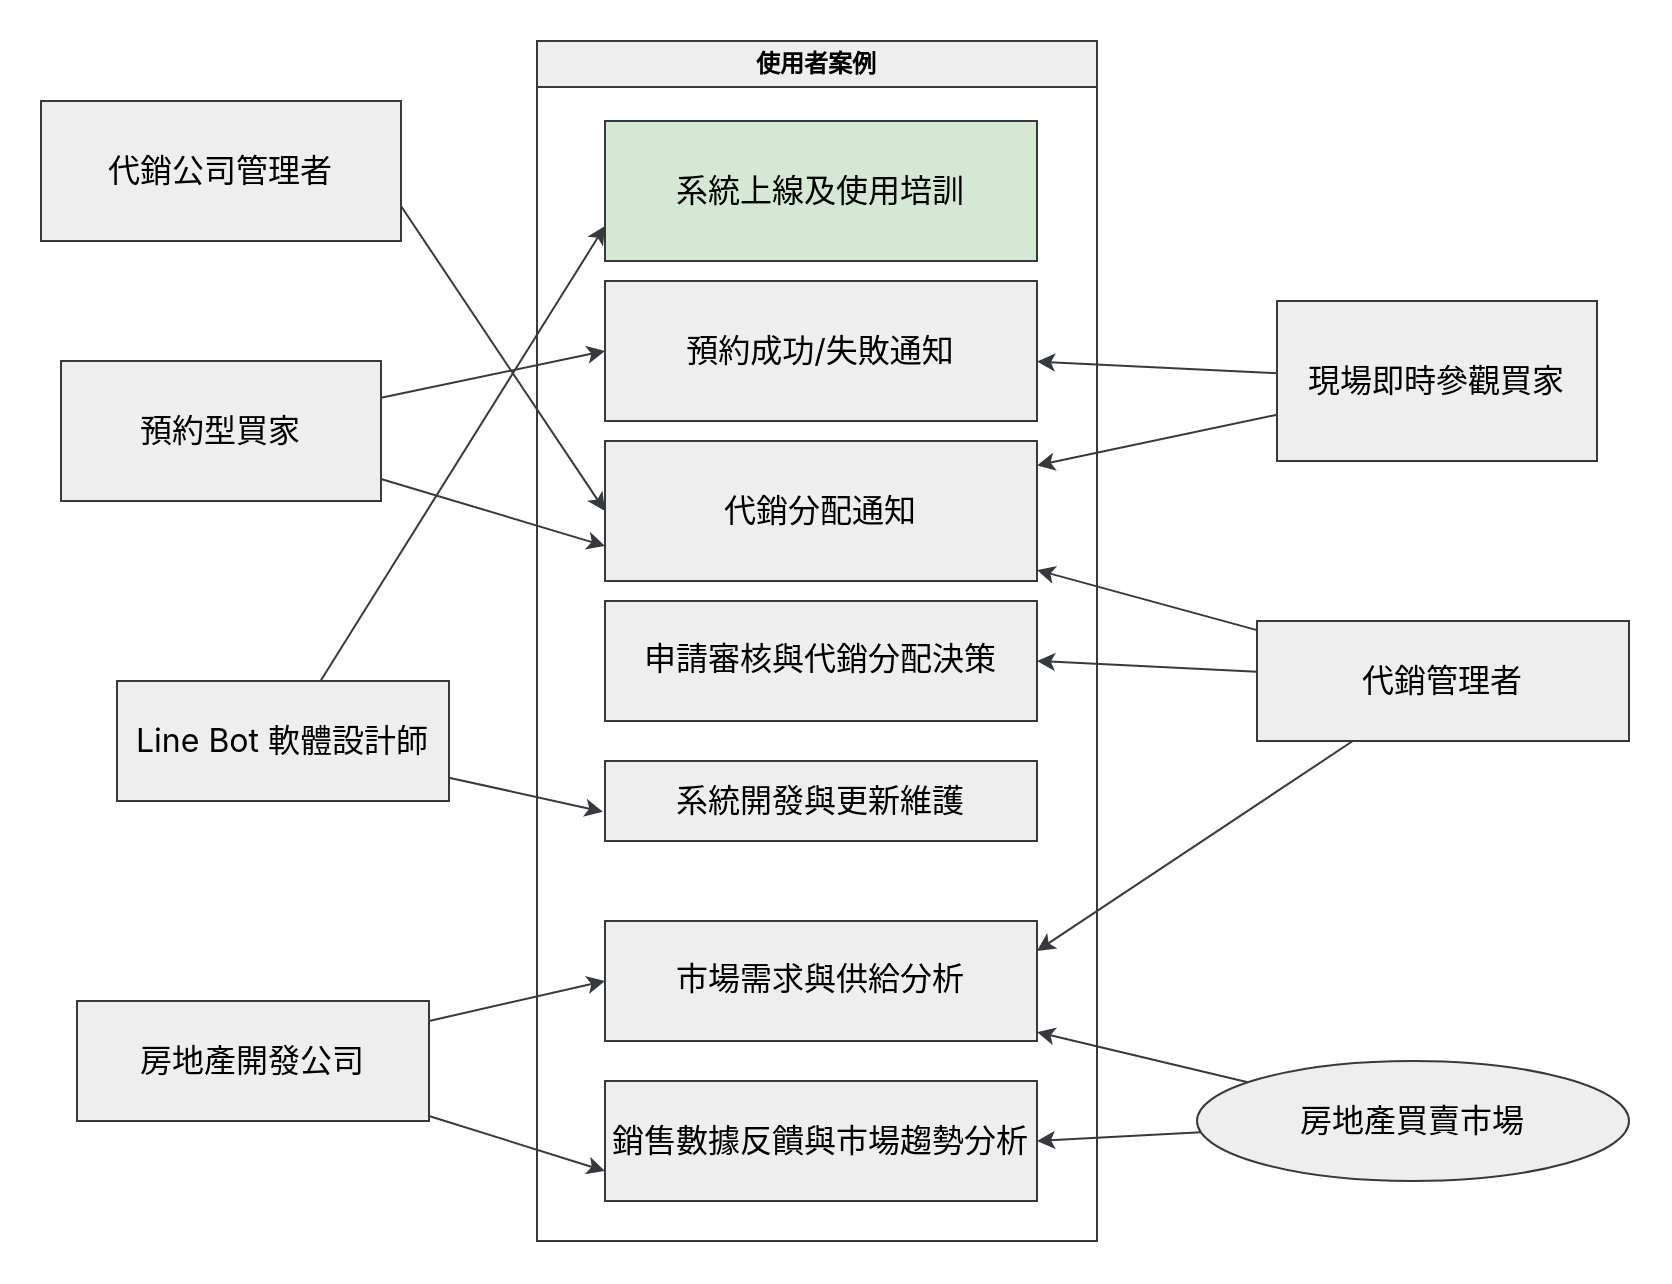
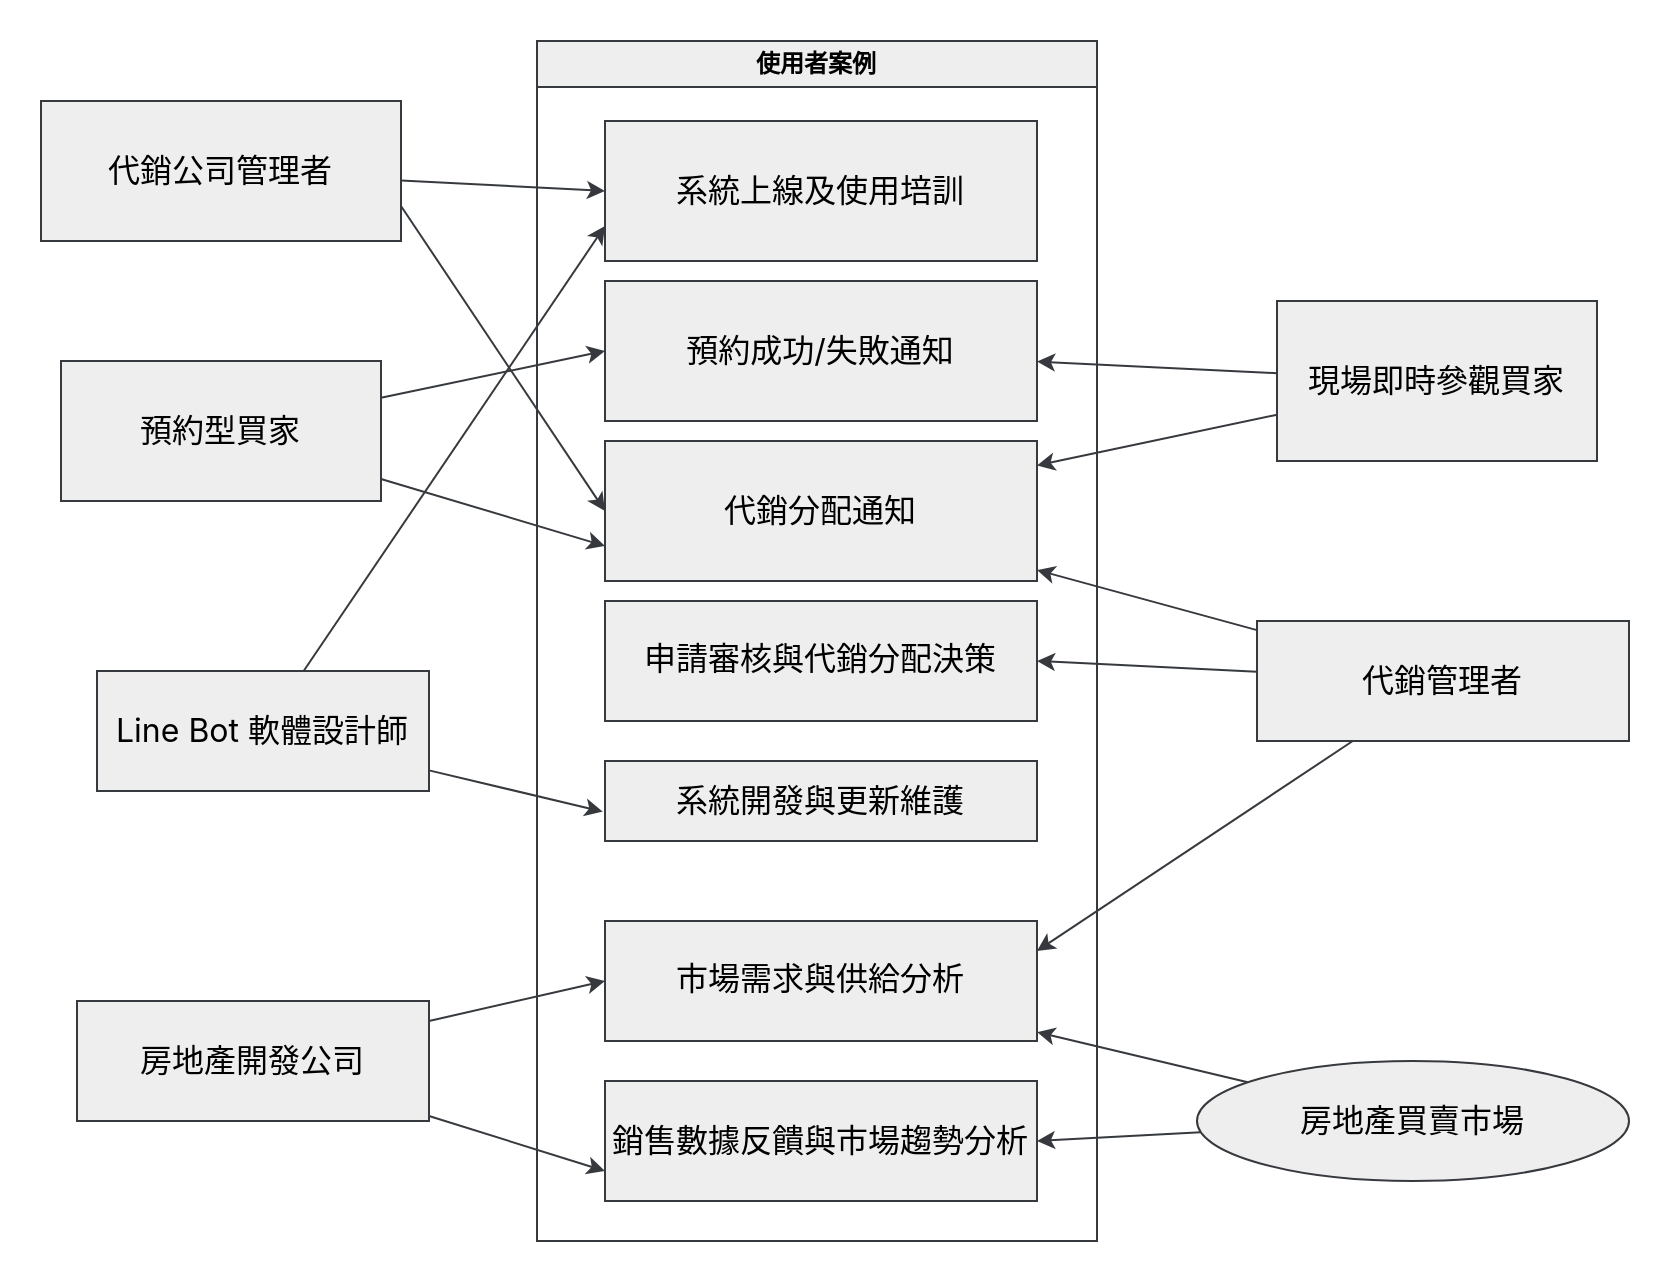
edge "代銷公司管理者" -> "系統上線及使用培訓": added
node "系統上線及使用培訓": fillcolor #d5e8d4 -> #eeeeee
node "Line Bot 軟體設計師": moved (283, 741) -> (263, 731)
